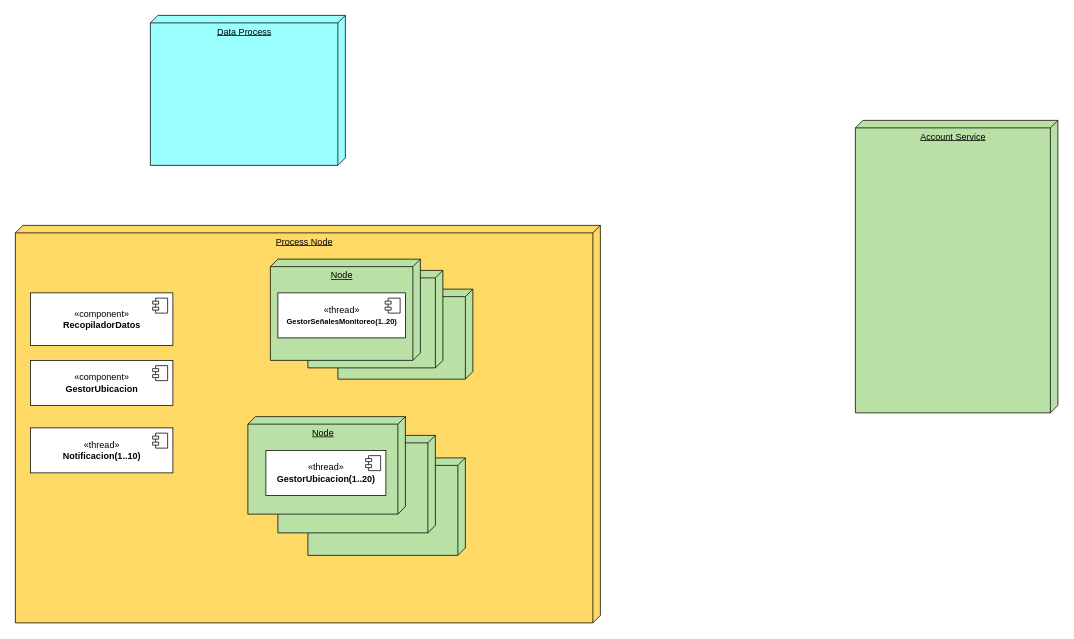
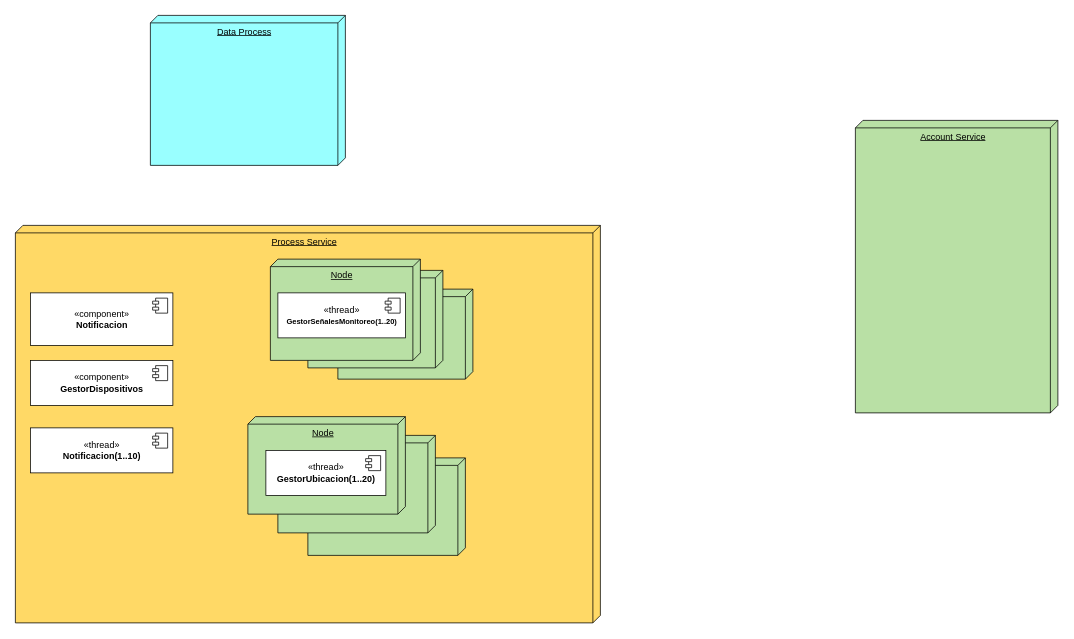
node "Process Node": label "Process Node" -> "Process Service"
node "«component» RecopiladorDatos": label "«component» RecopiladorDatos" -> "«component» Notificacion"
node "«component» GestorUbicacion": label "«component» GestorUbicacion" -> "«component» GestorDispositivos"
